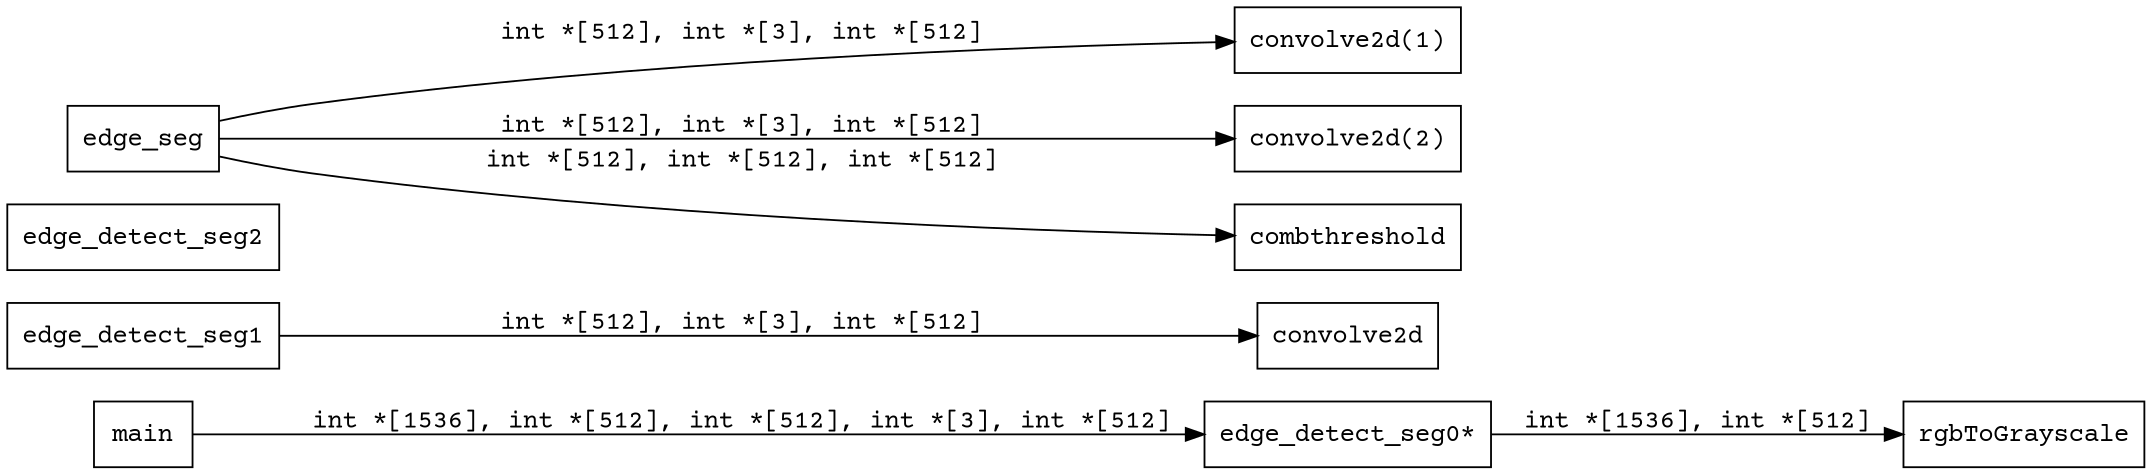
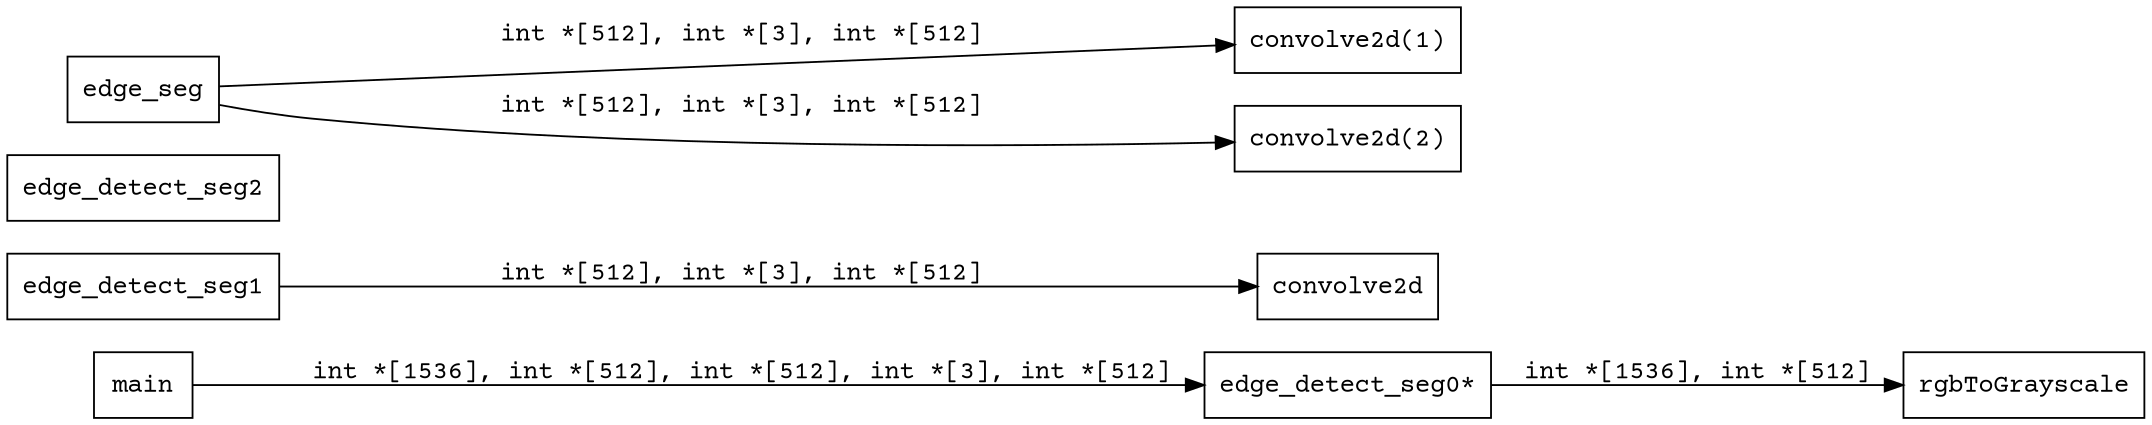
node "combthreshold": removed
